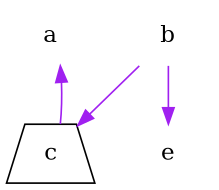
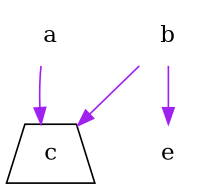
edge "c" -> "a": reversed
